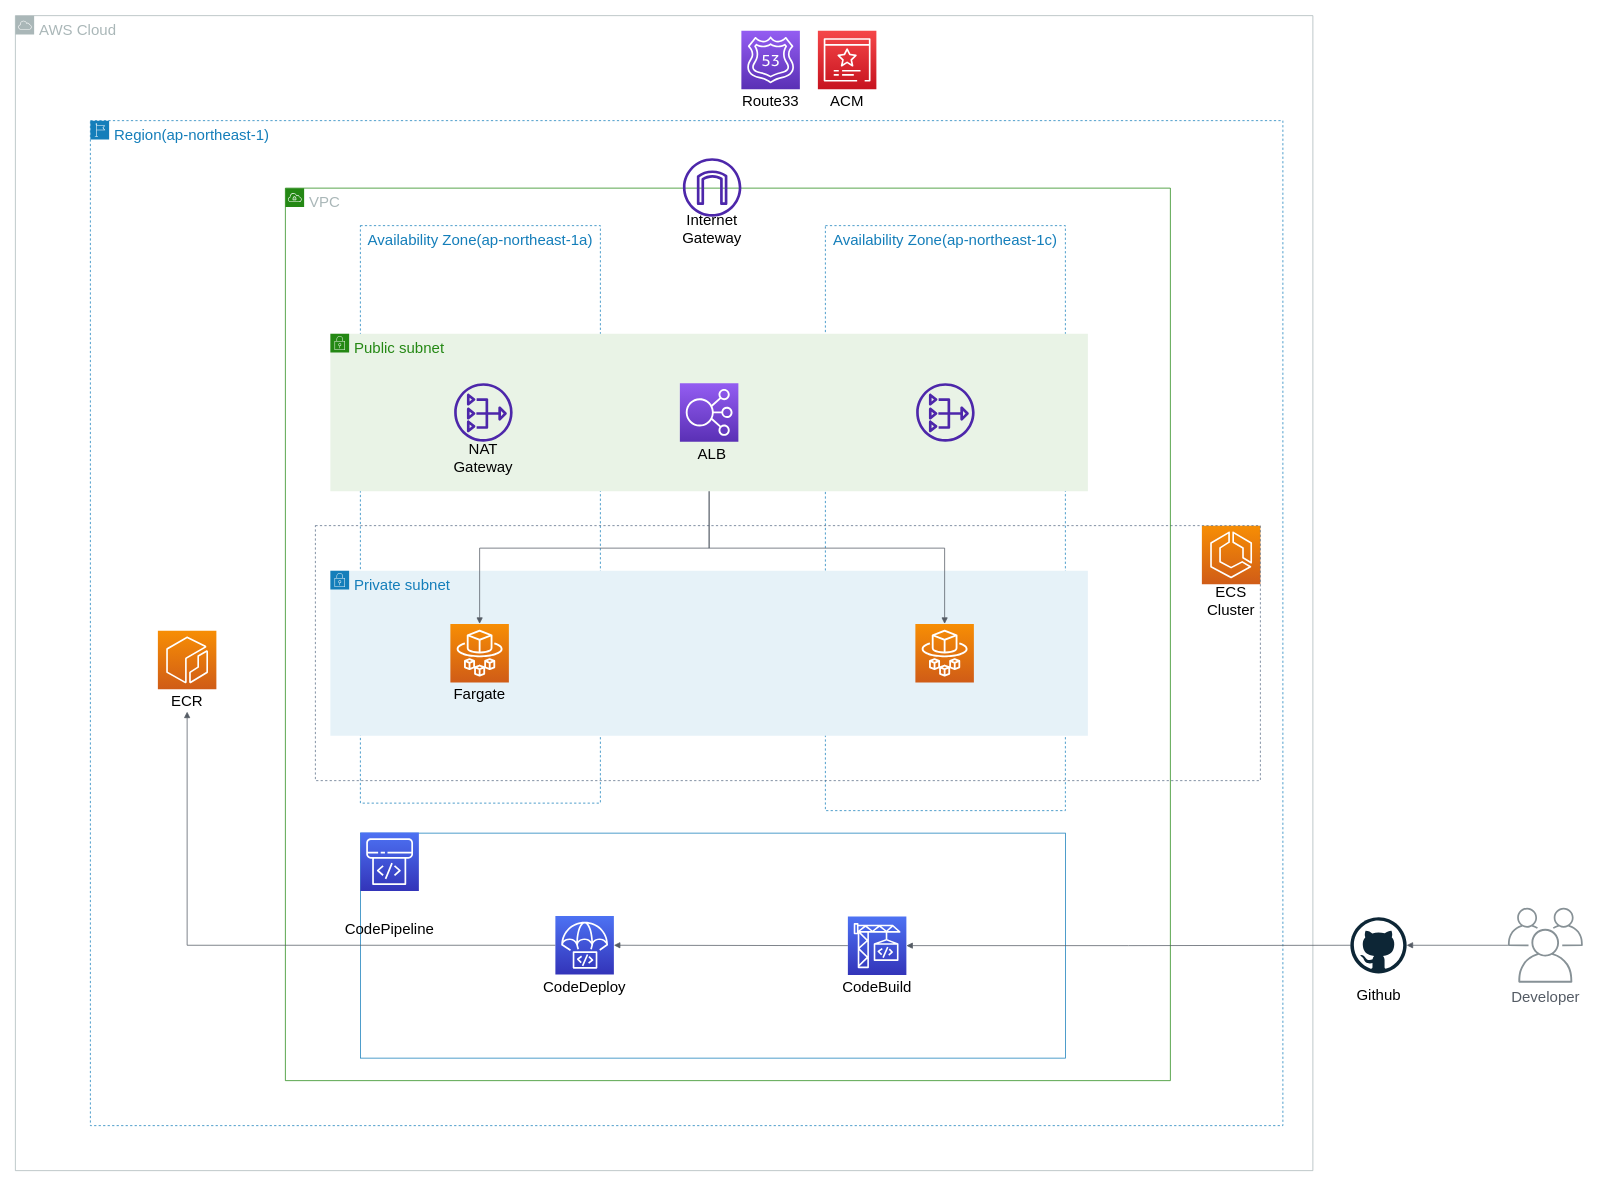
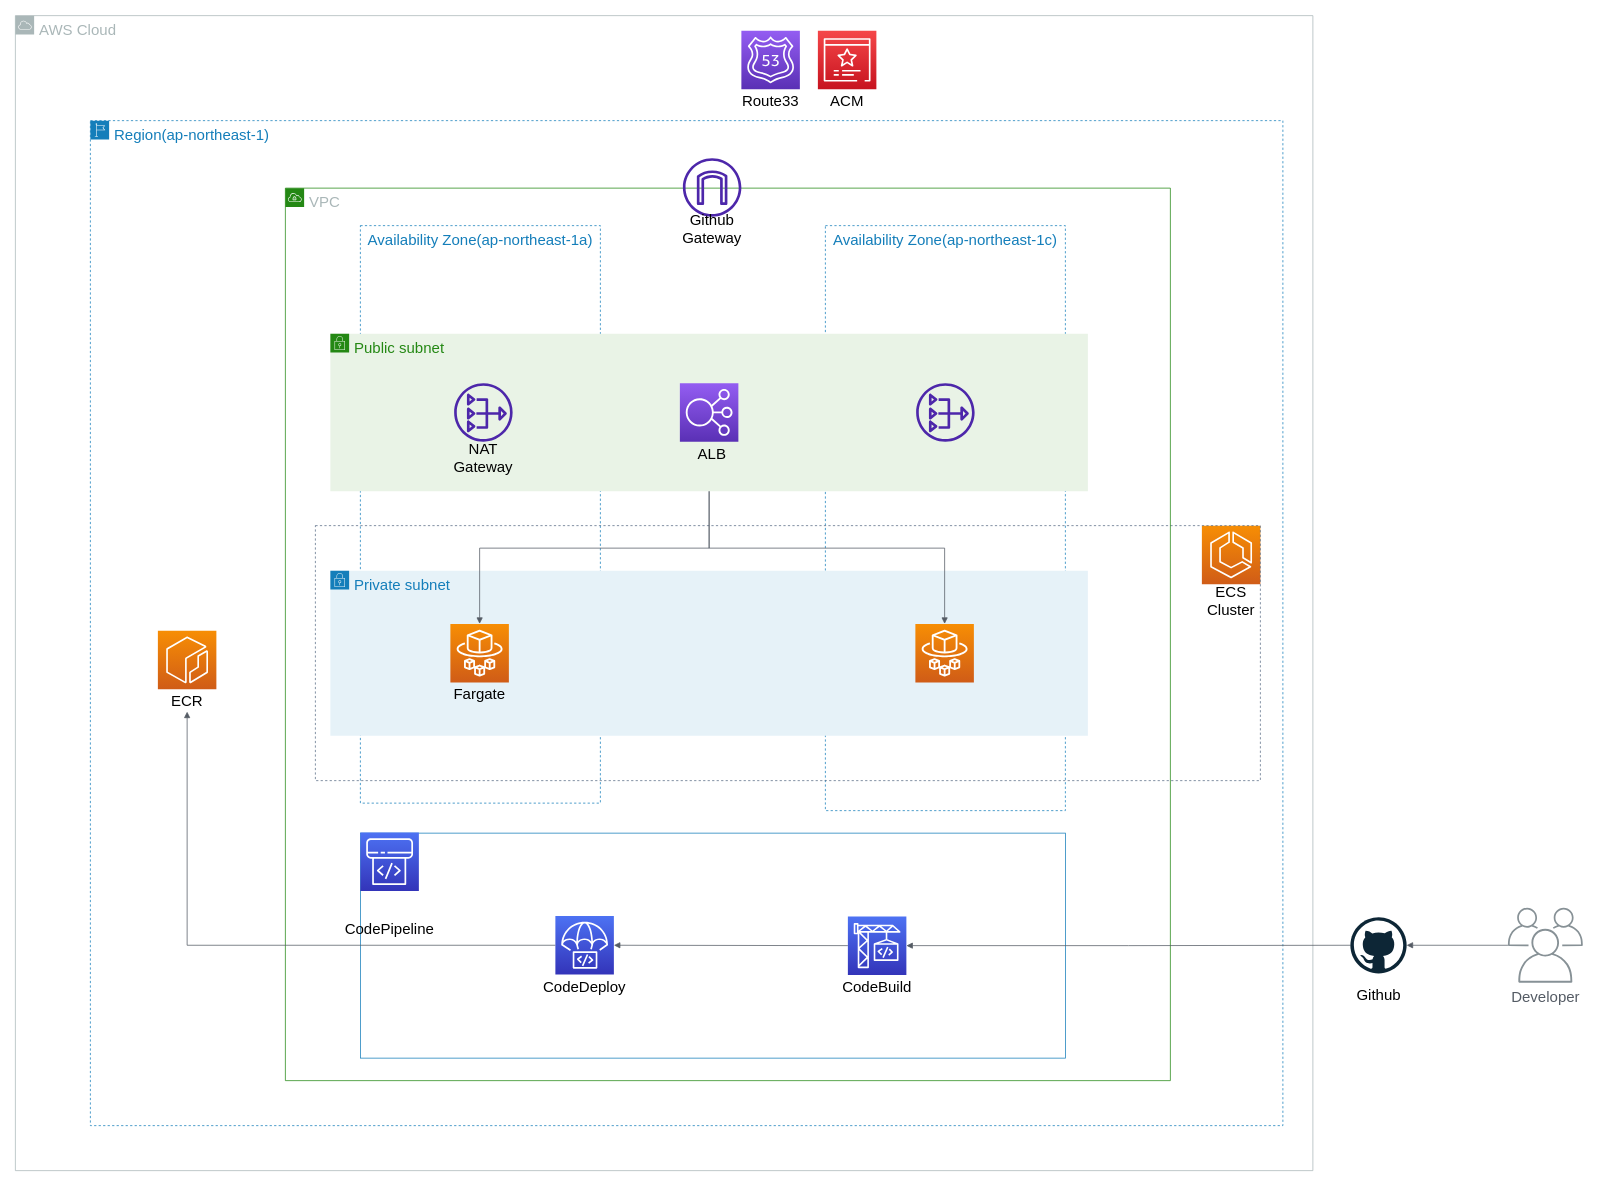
node "Internet Gateway": label "Internet Gateway" -> "Github Gateway"
